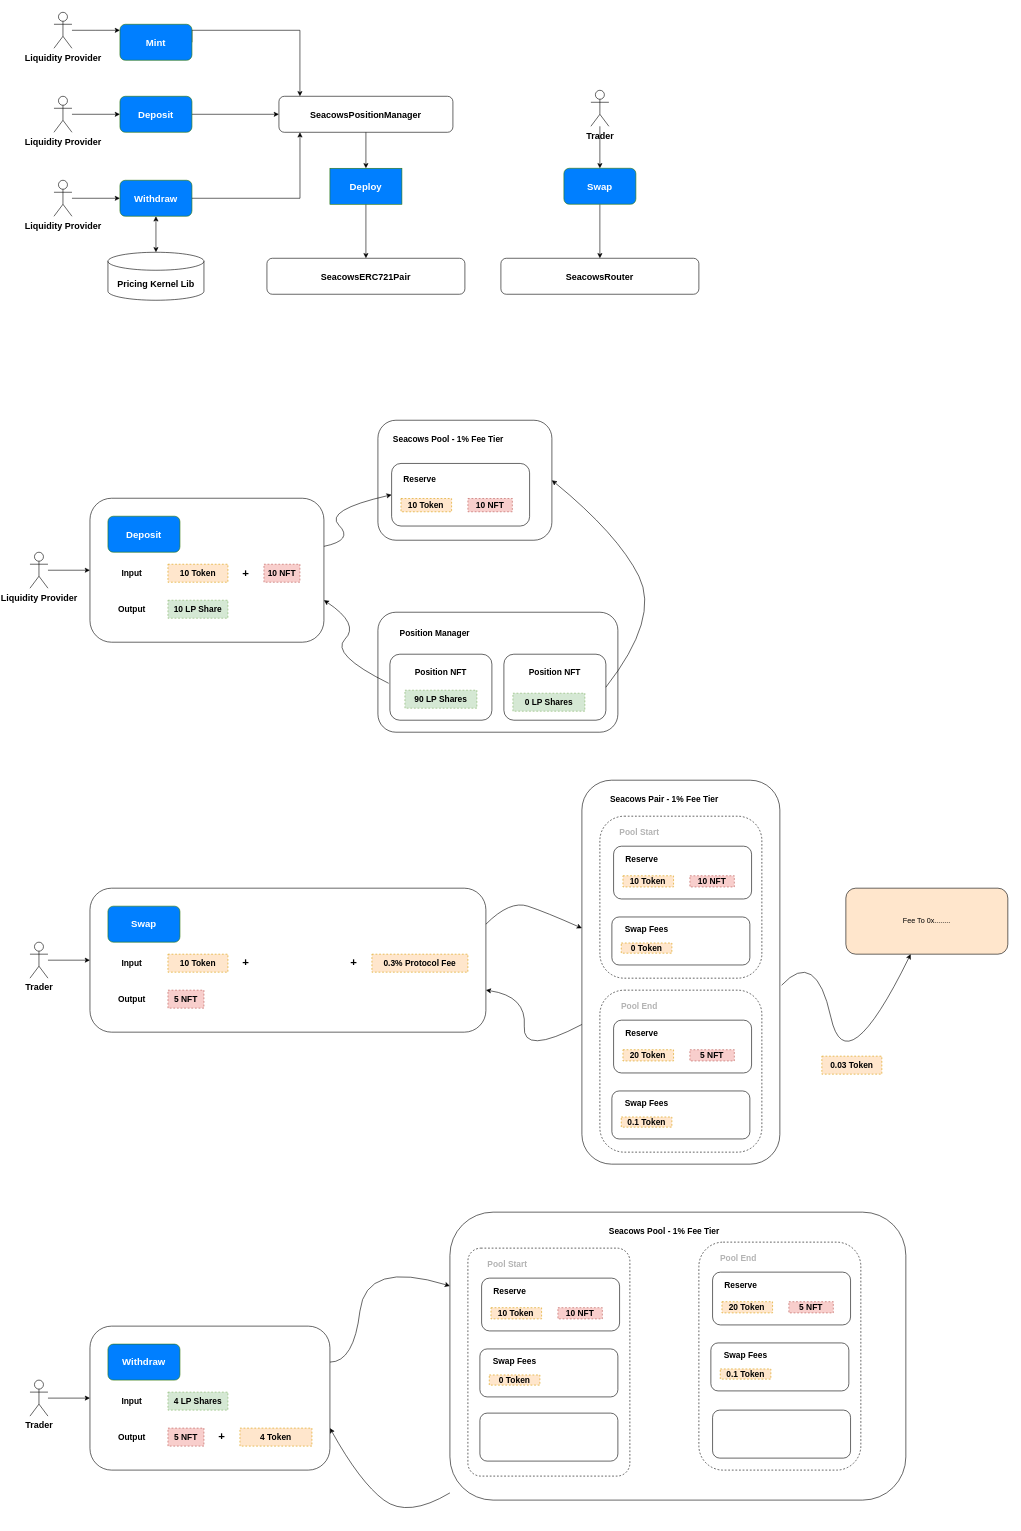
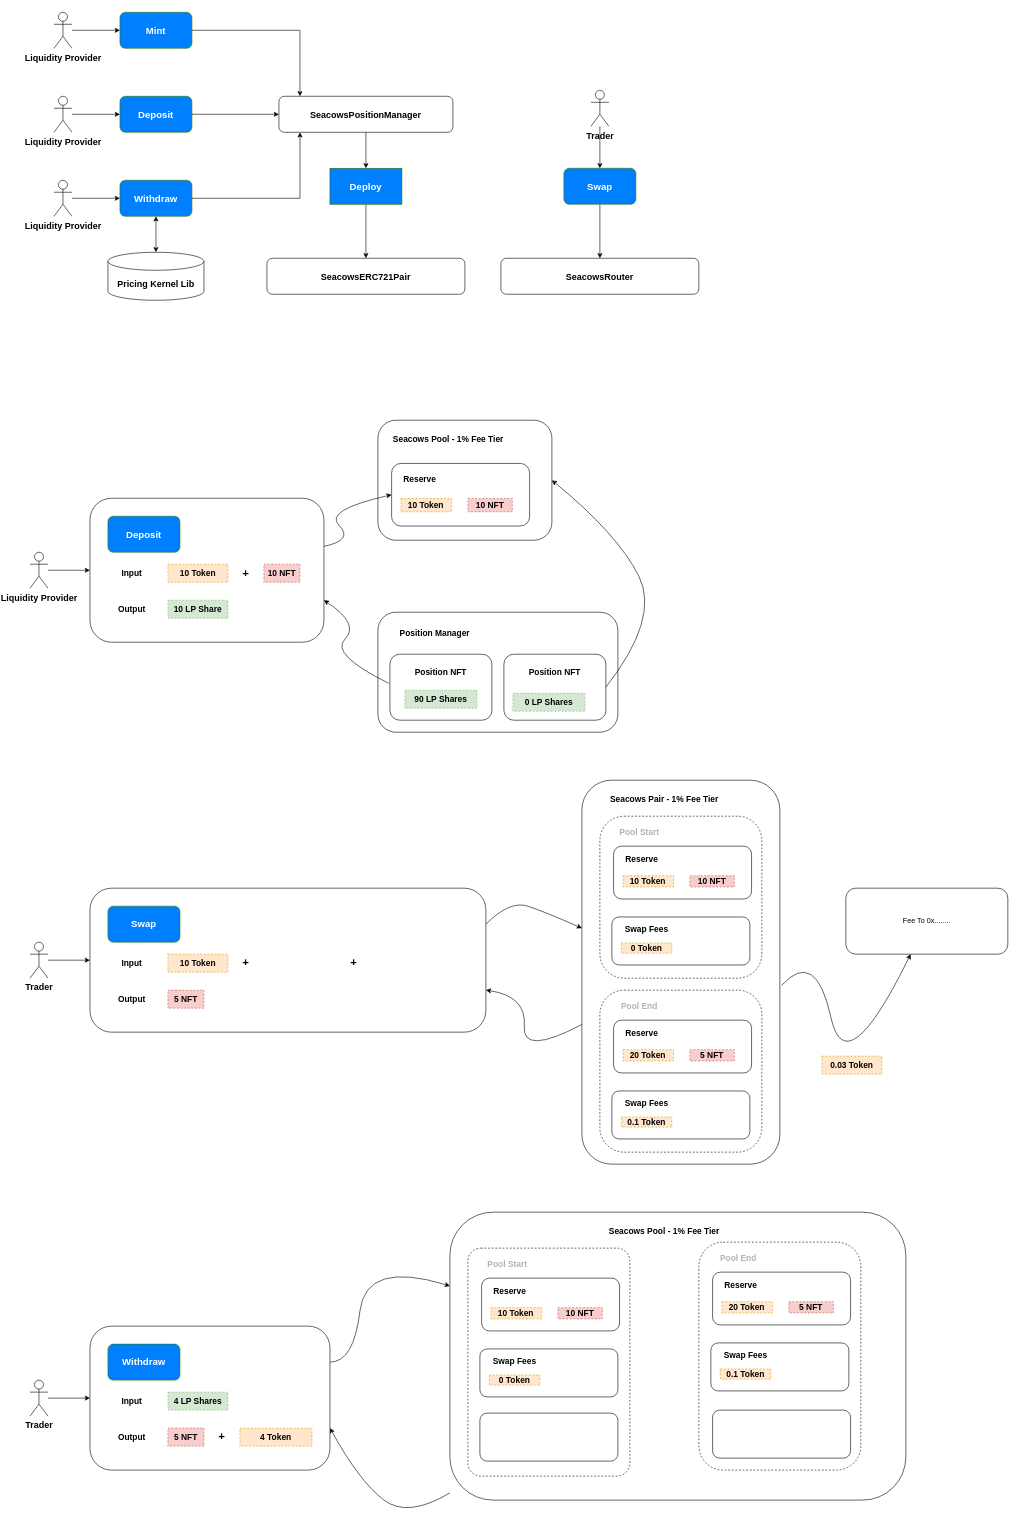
node "Mint": moved (156, 42) -> (156, 30)
node "Fee To 0x........": fillcolor #ffe6cc -> #ffffff
node "0.3% Protocol Fee": removed
